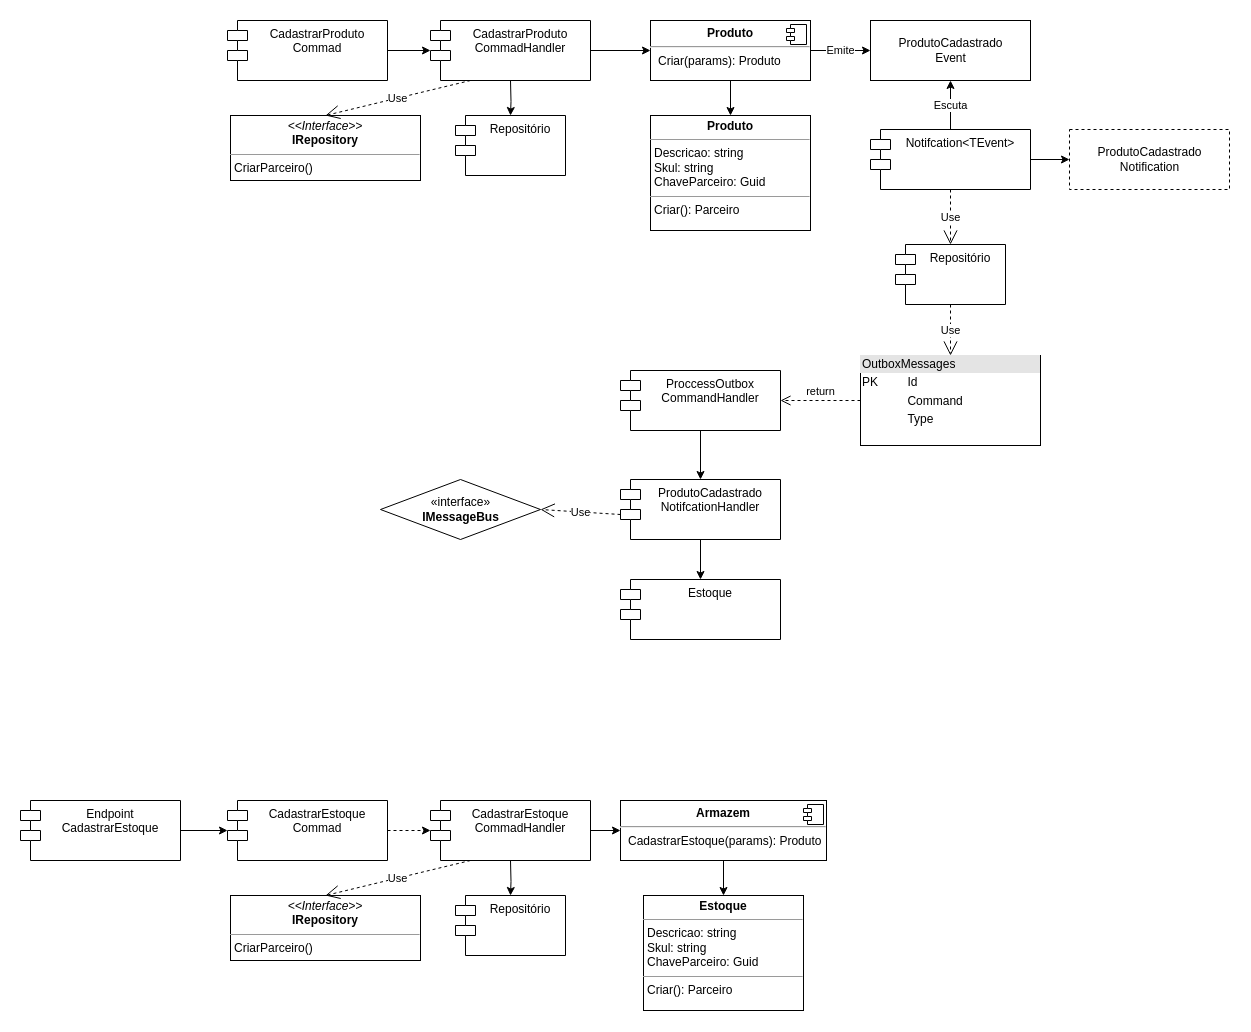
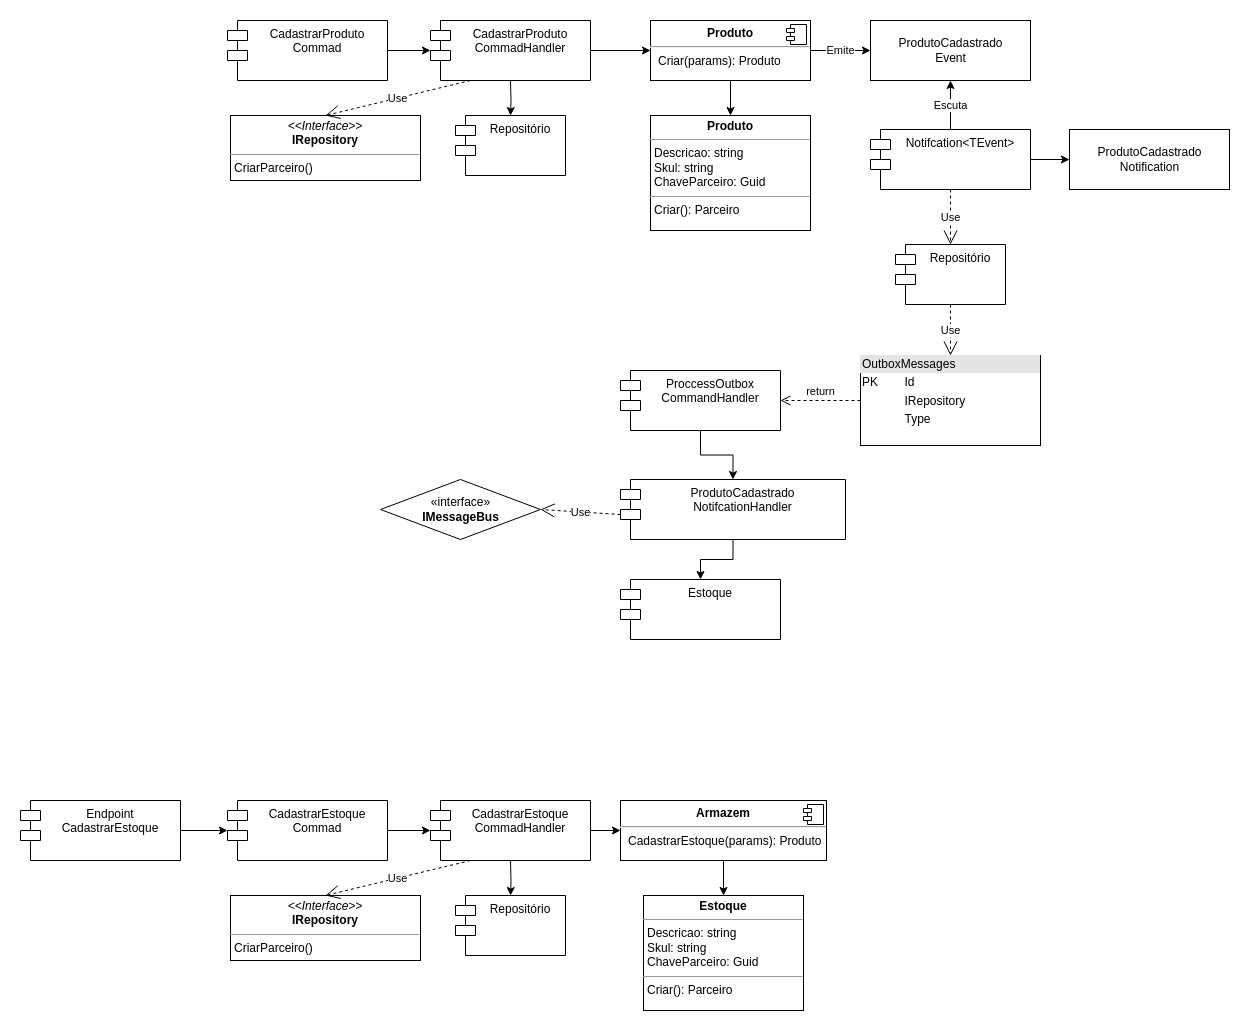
node "ProdutoCadastrado Notification": style dashed -> solid
node "OutboxMessages PK Id Command Type": label "OutboxMessages PK Id Command Type" -> "OutboxMessages PK Id IRepository Type"
node "ProdutoCadastrado NotifcationHandler": size 160x60 -> 225x60
edge "CadastrarEstoque Commad" -> "CadastrarEstoque CommadHandler": style dashed -> solid
